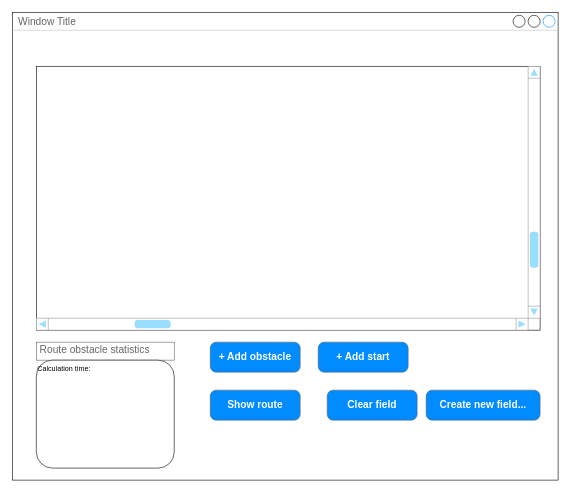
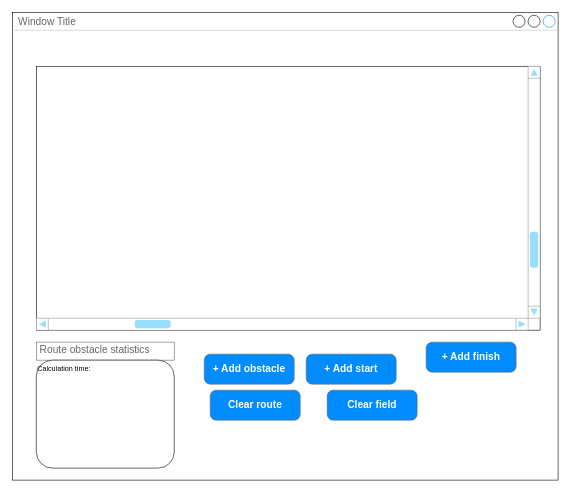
node "+ Add obstacle": moved (255, 357) -> (249, 369)
node "+ Add start": moved (363, 357) -> (351, 369)
node "+ Add finish": added
node "Show route": label "Show route" -> "Clear route"
node "Create new field...": removed
